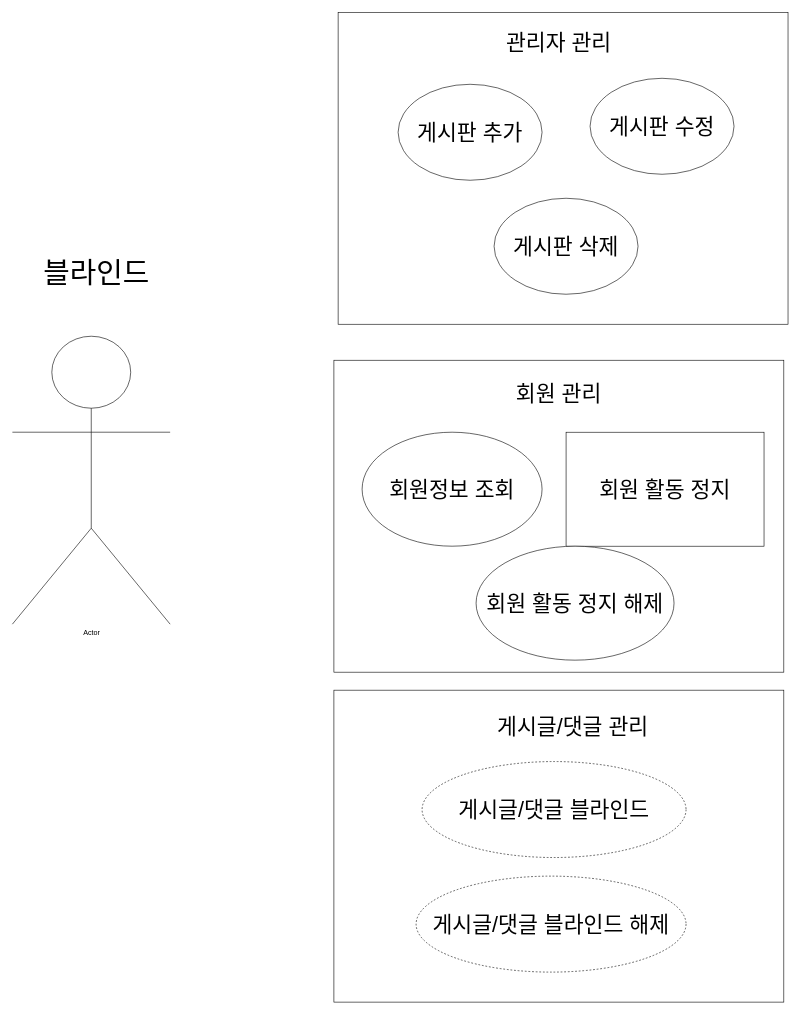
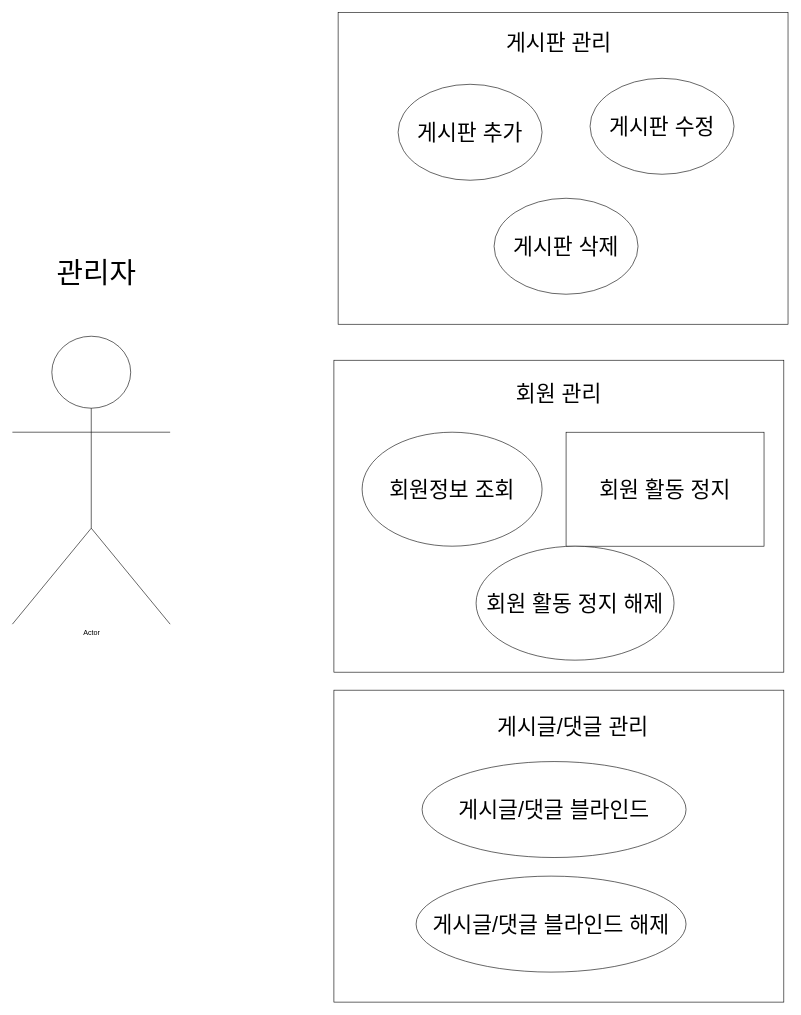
node "관리자 관리": label "관리자 관리" -> "게시판 관리"
node "블라인드": label "블라인드" -> "관리자"
node "게시글/댓글 블라인드": style dashed -> solid
node "게시글/댓글 블라인드 해제": style dashed -> solid
